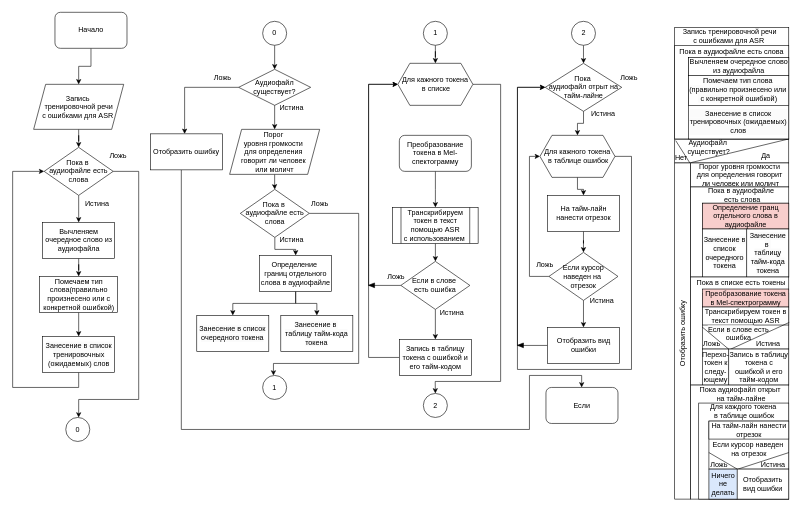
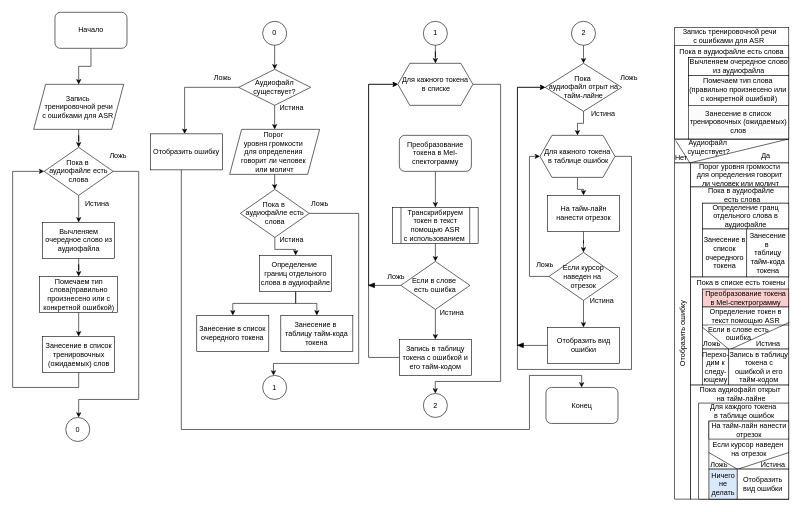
node "Определение гранц отдельного слова в аудиофайле": fillcolor #f8cecc -> #ffffff
node "Транскрибируем токен в текст помощью ASR": label "Транскрибируем токен в текст помощью ASR" -> "Определение токен в текст помощью ASR"
node "Перехо-токен к следу-ющему": label "Перехо-токен к следу-ющему" -> "Перехо-дим к следу-ющему"
node "Если": label "Если" -> "Конец"
